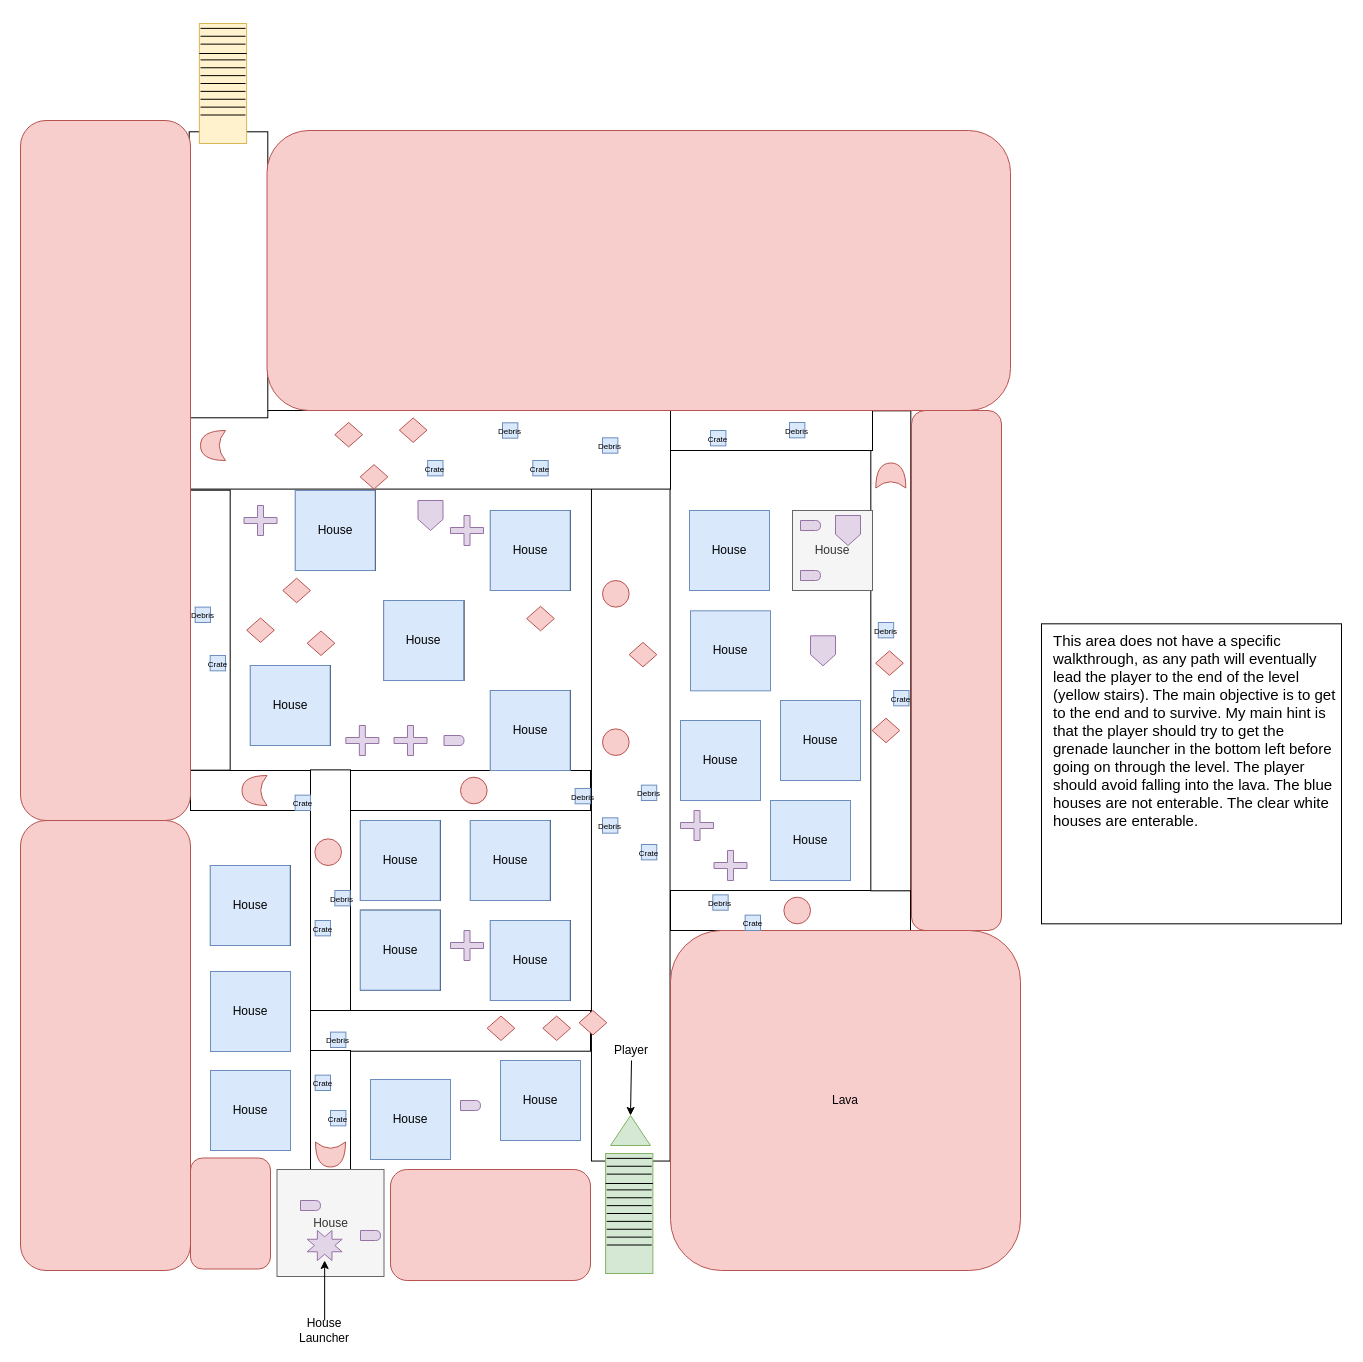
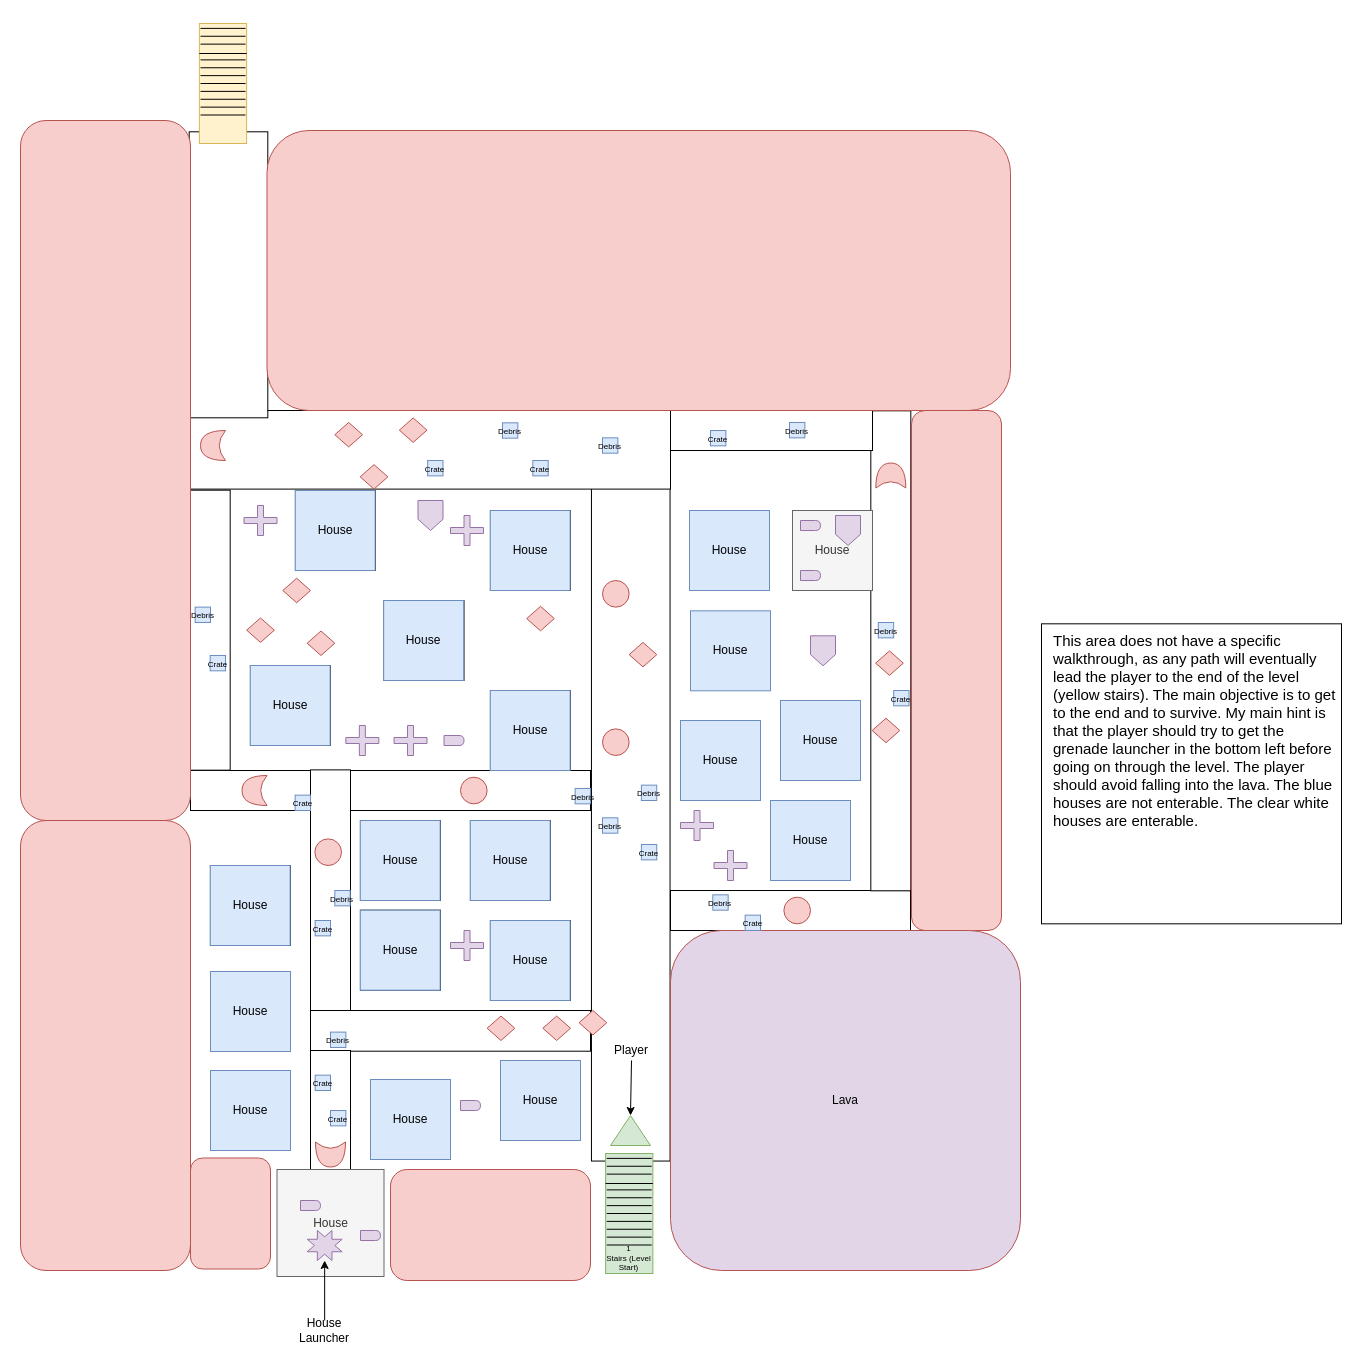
node "Lava": fillcolor #f8cecc -> #e1d5e7
node "1Stairs (Level Start)": added
